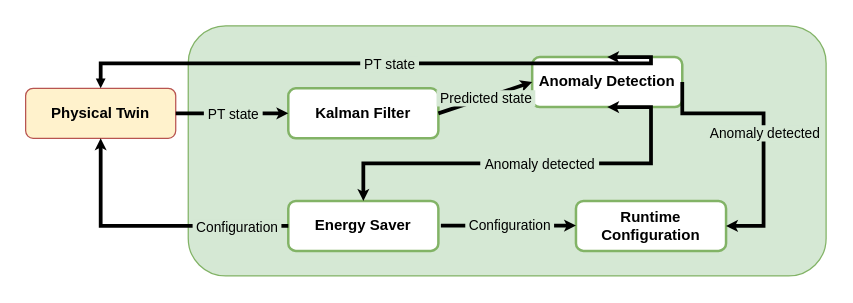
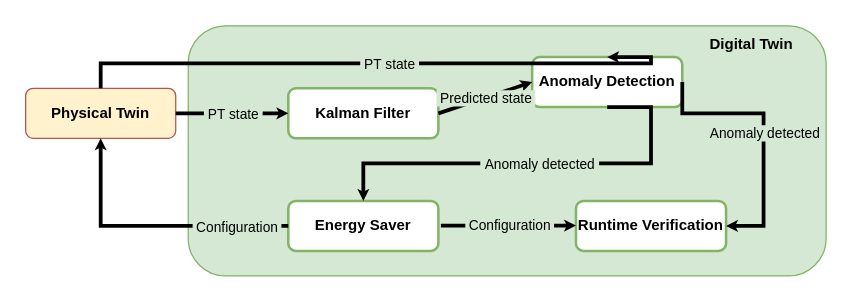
node "Digital Twin": added
edge "Anomaly Detection" -- "Physical Twin": arrowhead block -> none
edge "Anomaly Detection" -- "Energy Saver": arrowhead classic -> none
node "Runtime Configuration": label "Runtime Configuration" -> "Runtime Verification"
